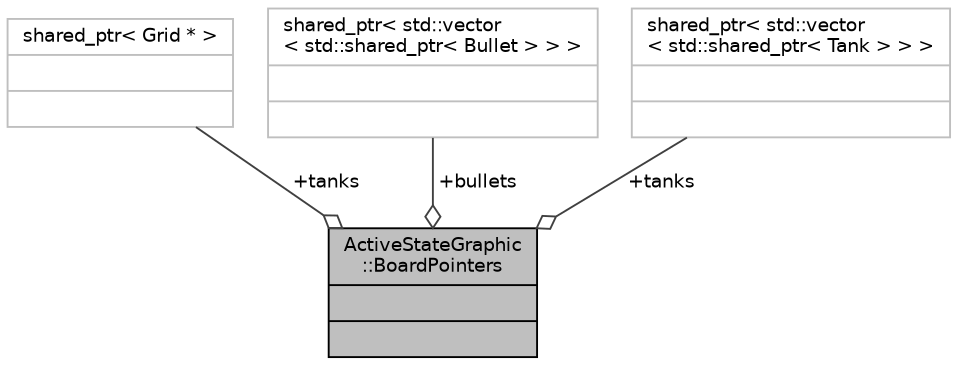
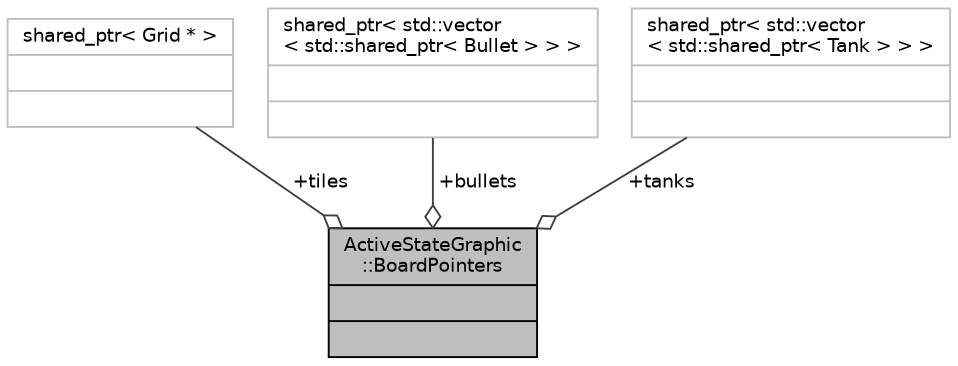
edge "shared_ptr< Grid * >" -> "ActiveStateGraphic": label " +tanks" -> " +tiles"
